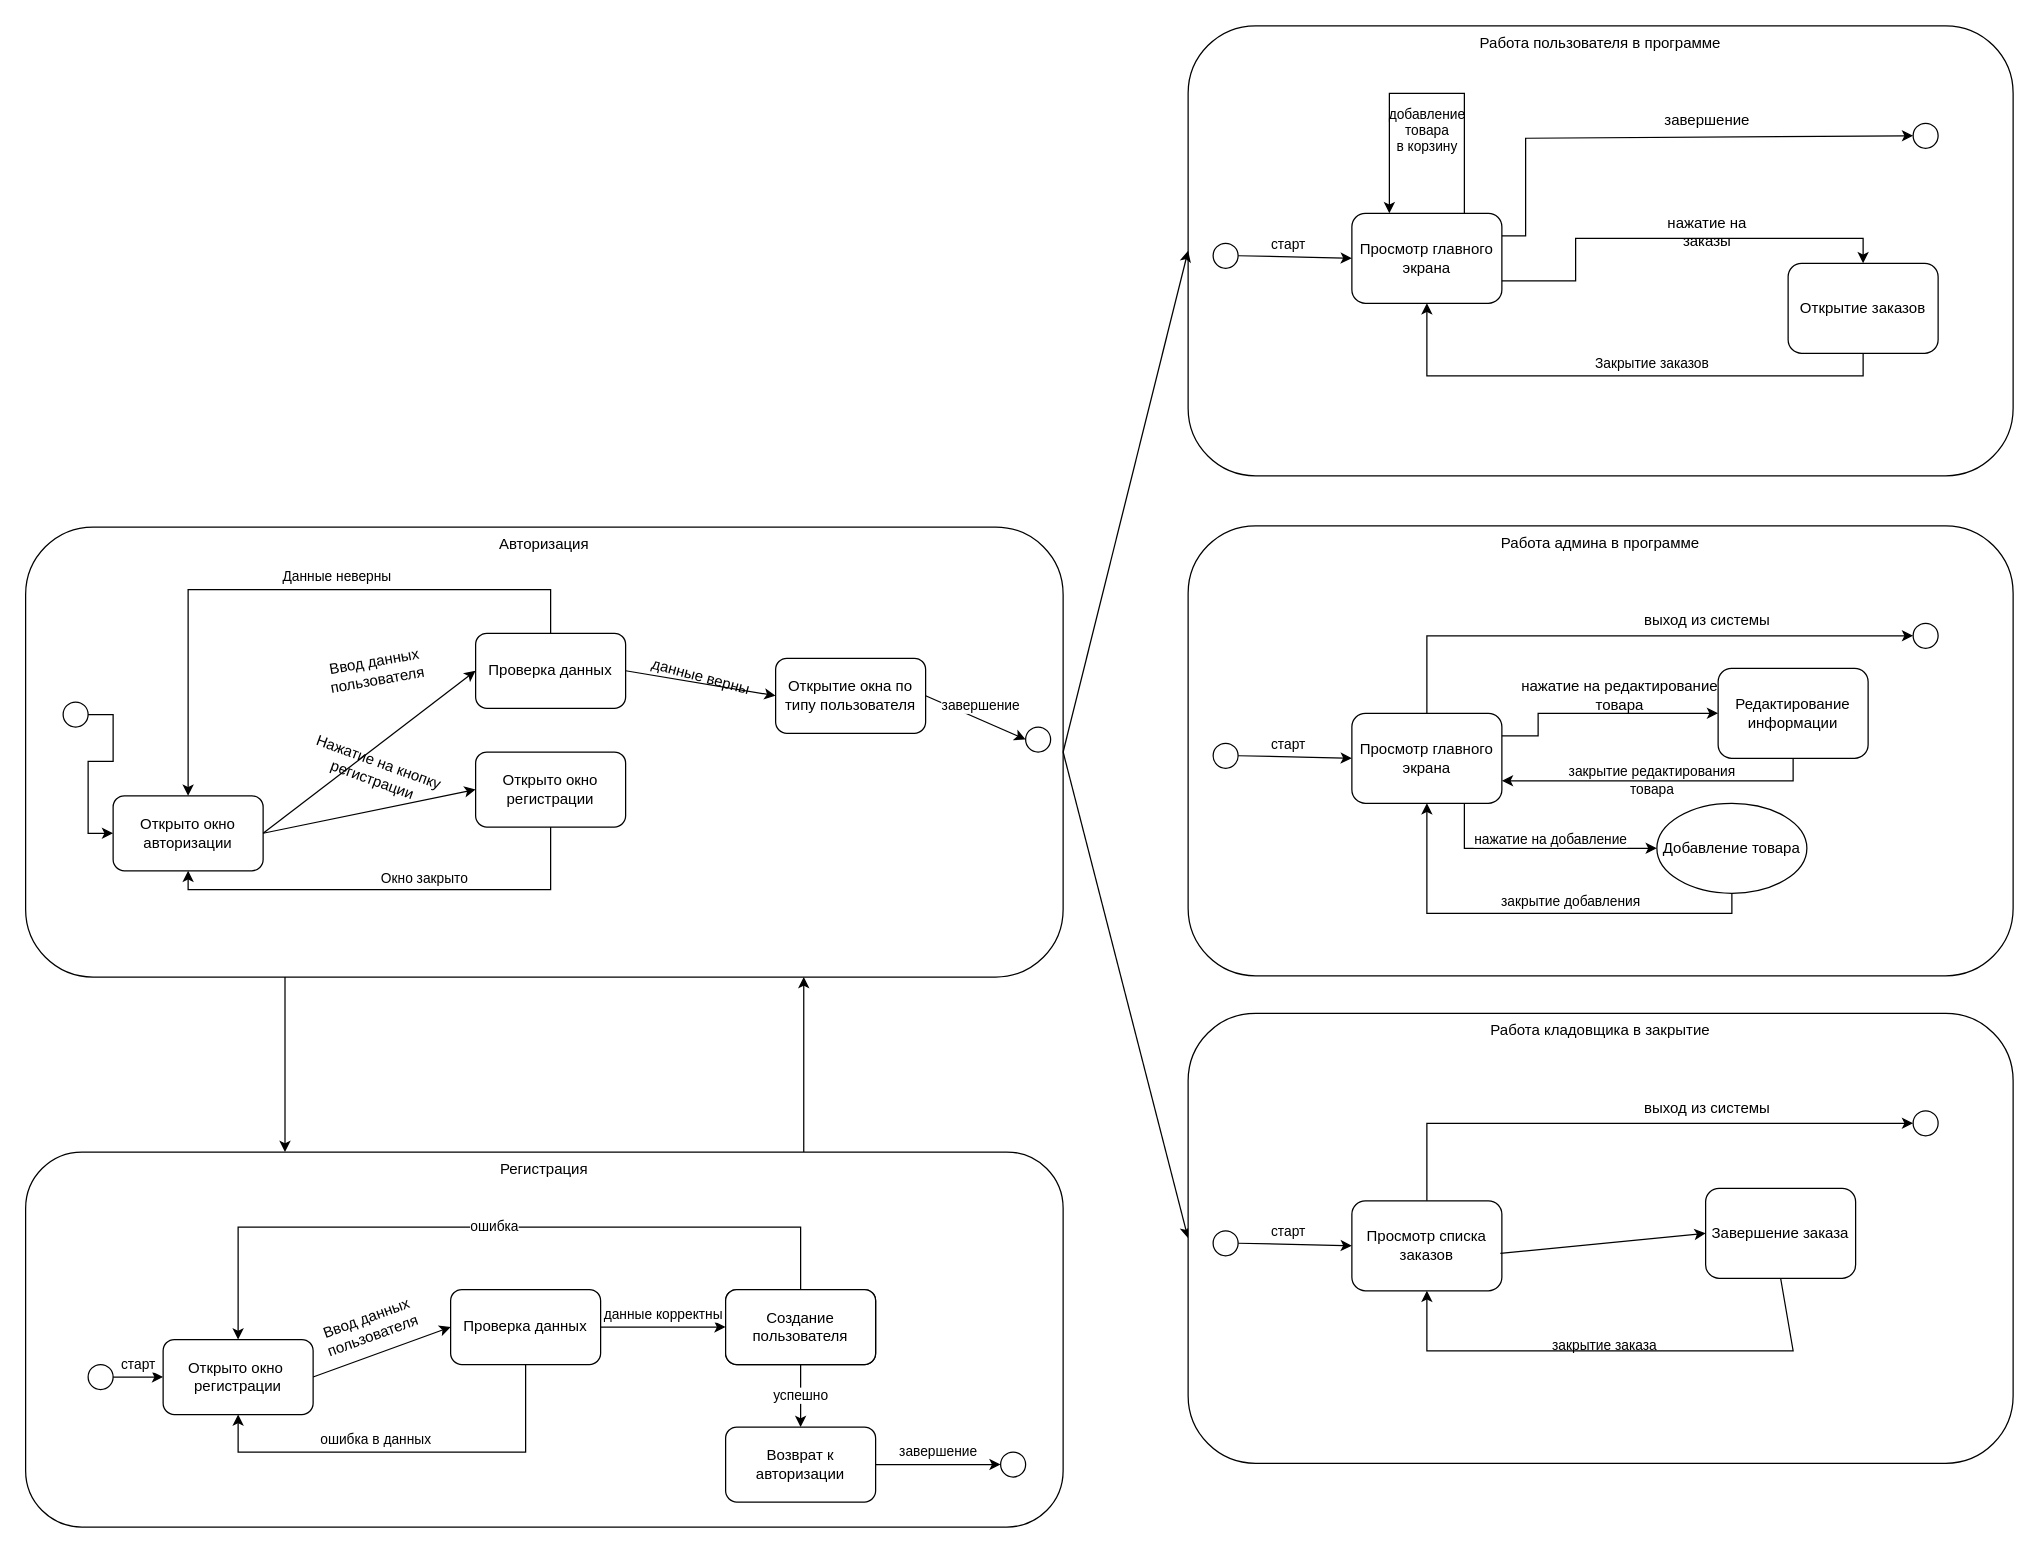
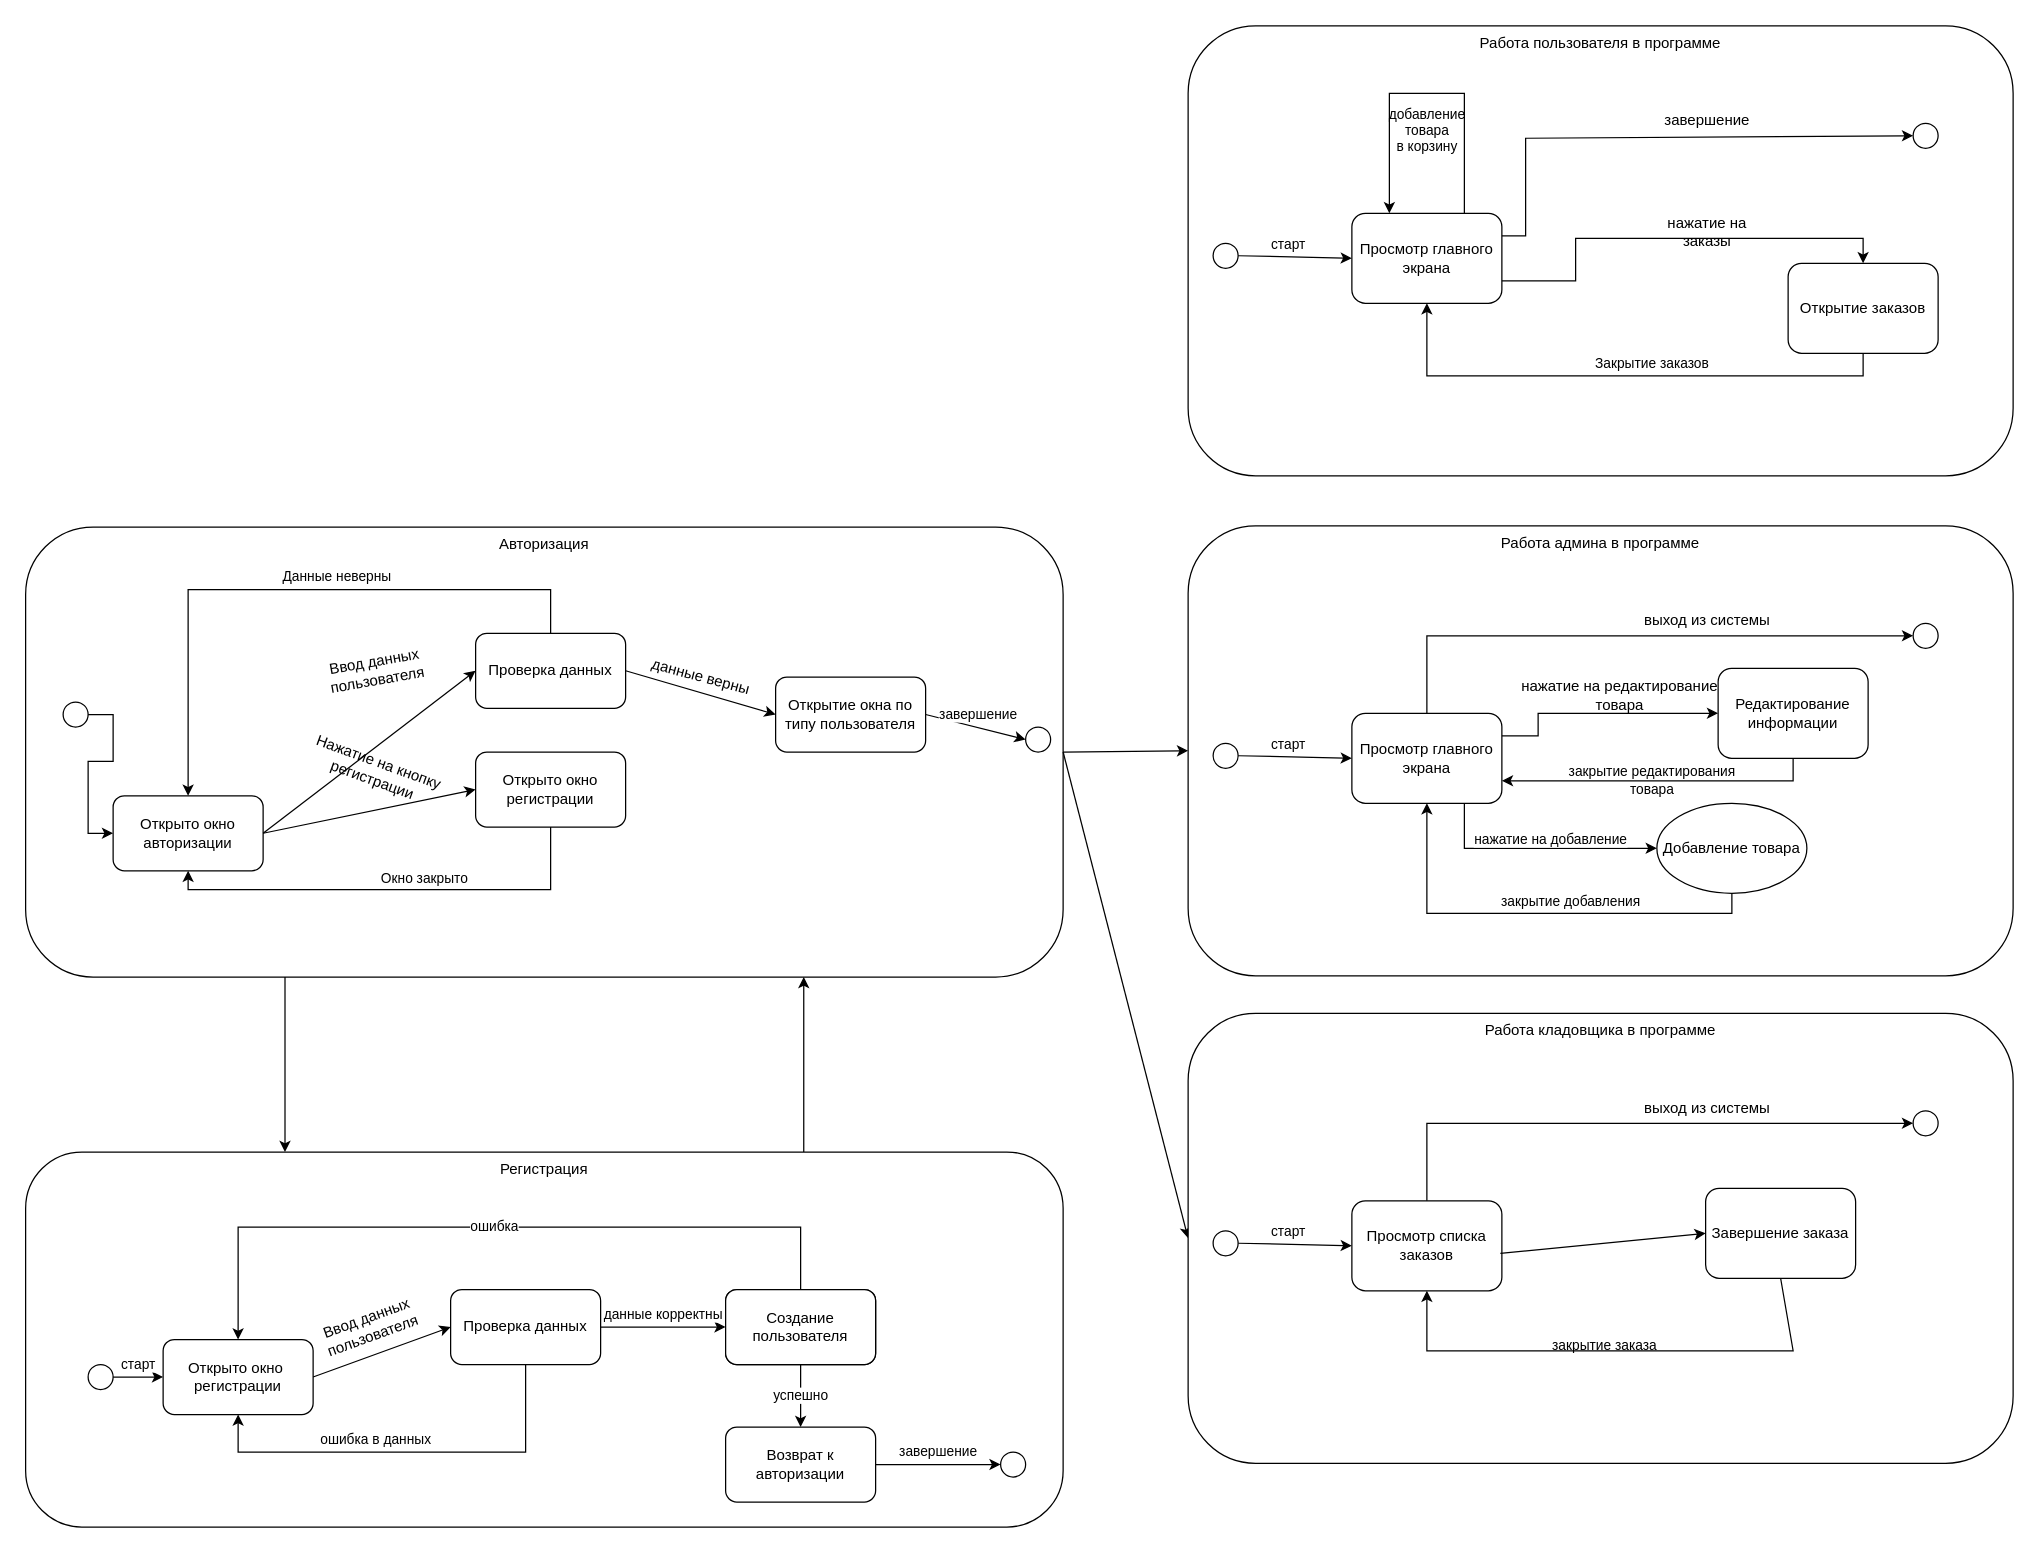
edge "Авторизация" -> "Работа пользователя в программе": removed
node "Открытие окна по типу пользователя": moved (851, 696) -> (851, 714)
edge "Авторизация" -> "Работа админа в программе": added
node "Работа кладовщика в закрытие": label "Работа кладовщика в закрытие" -> "Работа кладовщика в программе"
